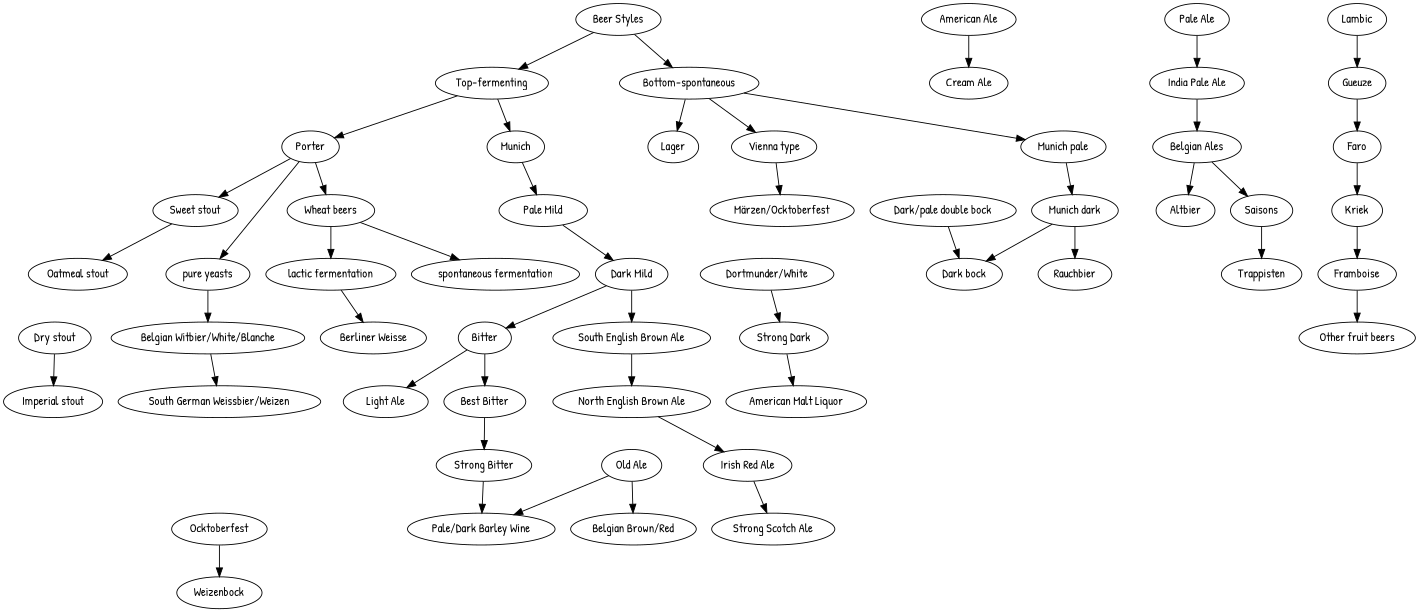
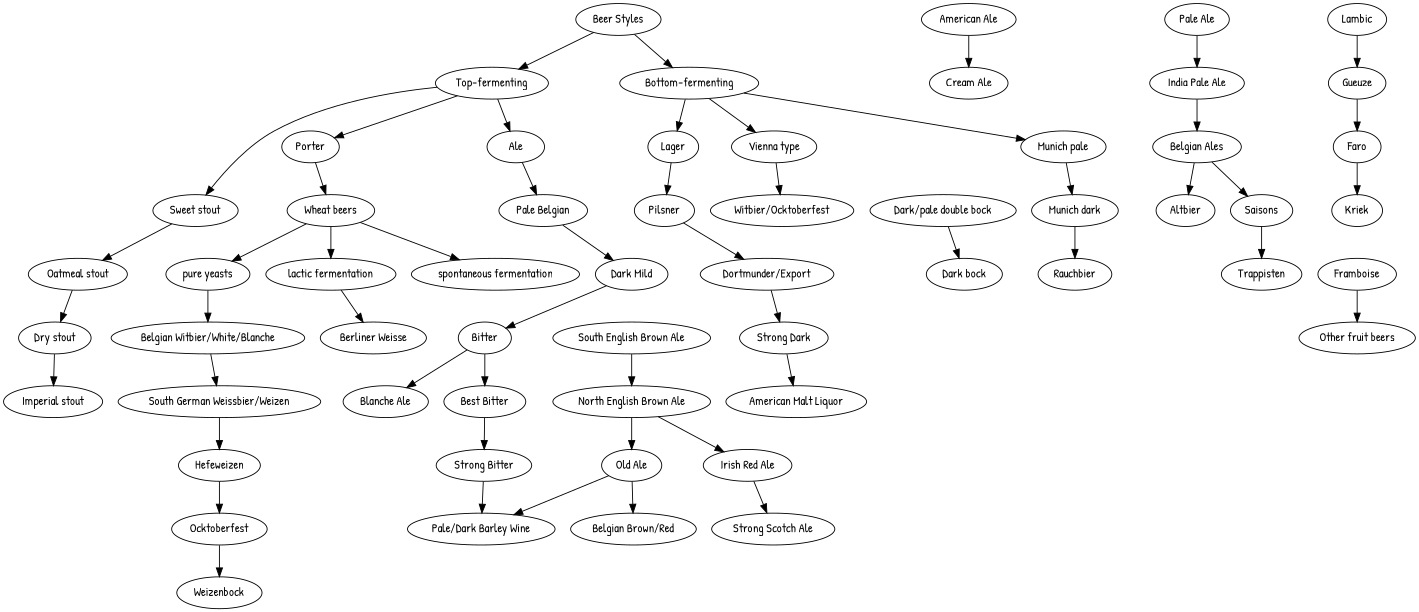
node "Bottom-spontaneous": label "Bottom-spontaneous" -> "Bottom-fermenting"
node "Munich": label "Munich" -> "Ale"
edge "Porter" -> "Sweet stout": now "Top-fermenting" -> "Sweet stout"
edge "Porter" -> "pure yeasts": now "Wheat beers" -> "pure yeasts"
node "Pale Mild": label "Pale Mild" -> "Pale Belgian"
node "Pilsner": added
node "Märzen/Ocktoberfest": label "Märzen/Ocktoberfest" -> "Witbier/Ocktoberfest"
edge "Kriek" -> "Framboise": removed
edge "Munich dark" -> "Dark bock": removed
node "Dortmunder/White": label "Dortmunder/White" -> "Dortmunder/Export"
edge "Oatmeal stout" -> "Dry stout": added
edge "Dark Mild" -> "South English Brown Ale": removed
node "Light Ale": label "Light Ale" -> "Blanche Ale"
edge "North English Brown Ale" -> "Old Ale": added
node "Hefeweizen": added
